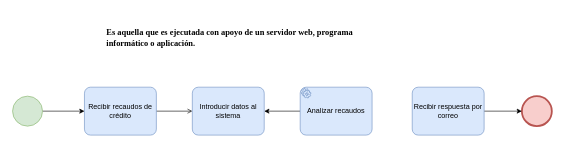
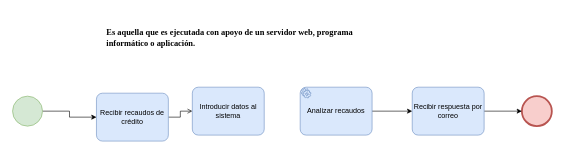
node "Recibir recaudos de crédito": moved (120, 111) -> (132, 117)
edge "Analizar recaudos" -> "Introducir datos al sistema": now "Analizar recaudos" -> "Recibir respuesta por correo"
